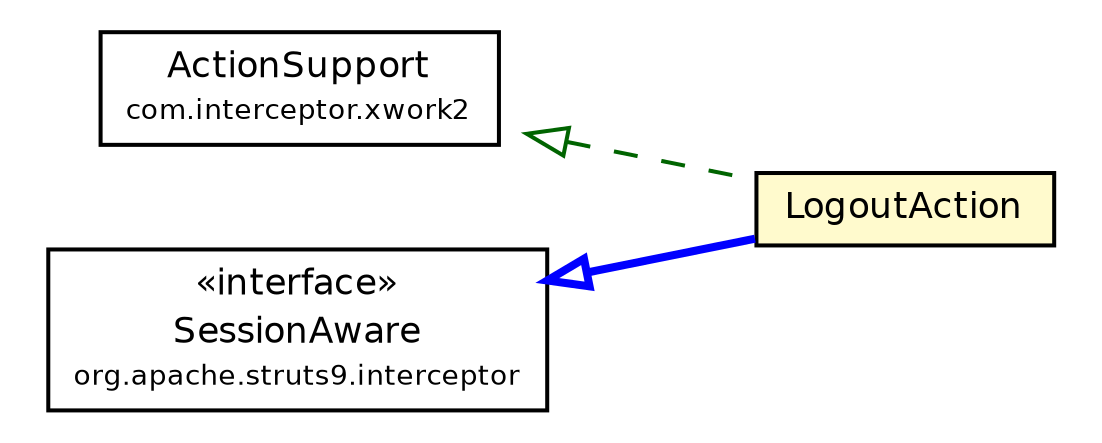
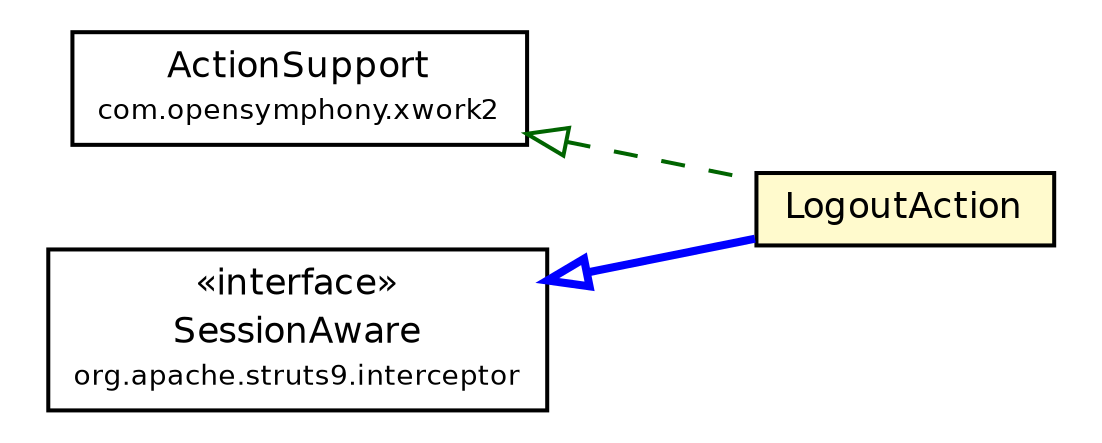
node "ActionSupport": text "com.interceptor.xwork2" -> "com.opensymphony.xwork2"
